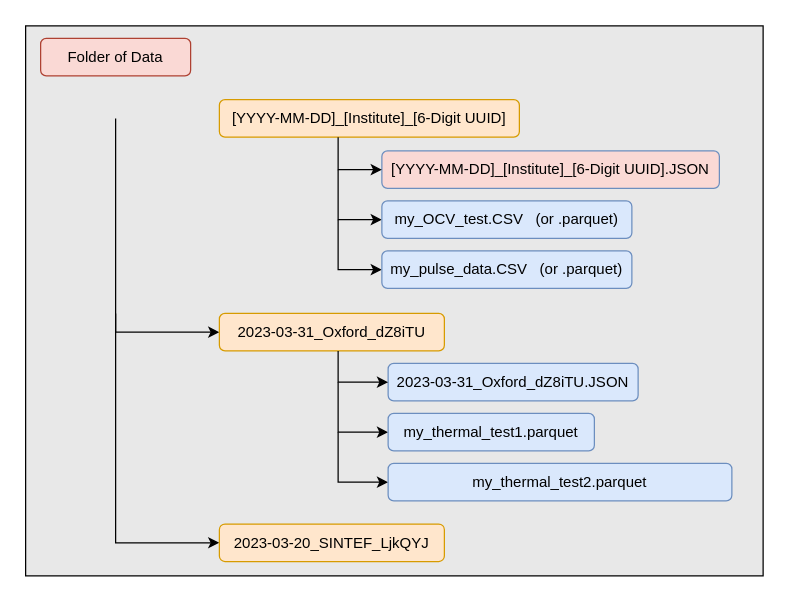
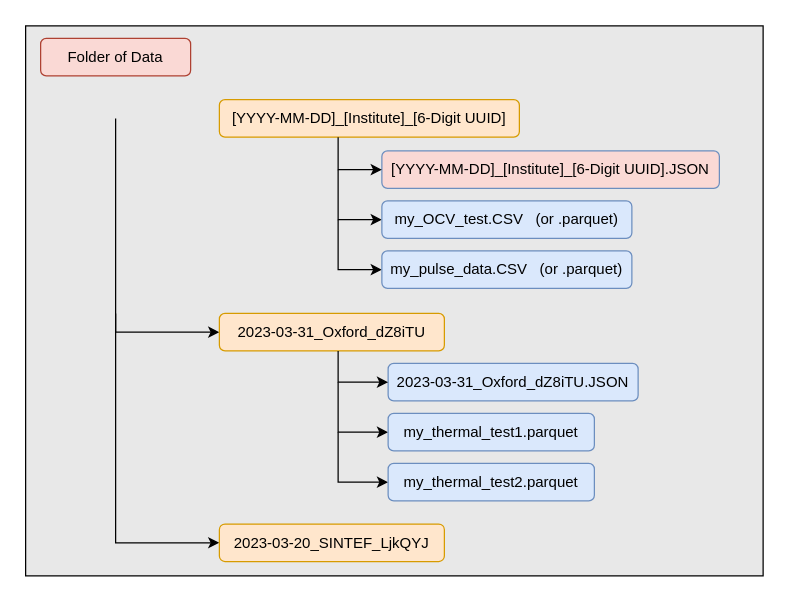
node "my_thermal_test2.parquet": size 344x38 -> 206x38
